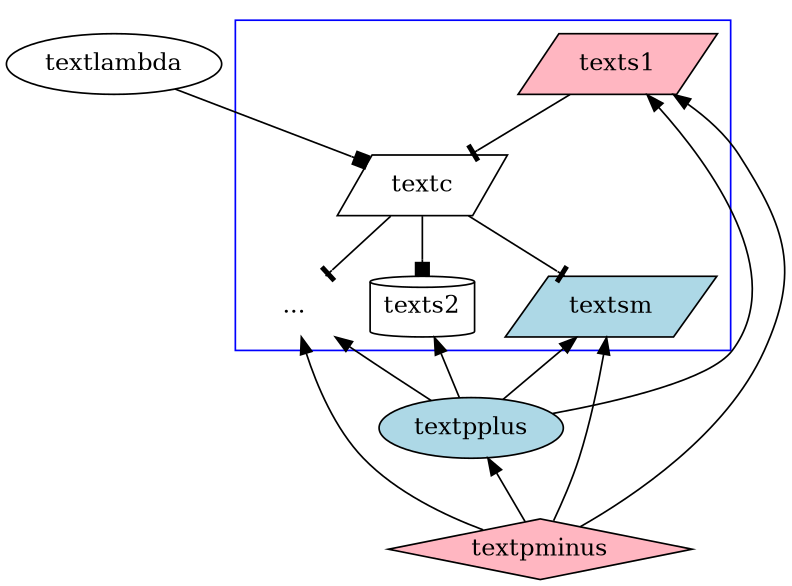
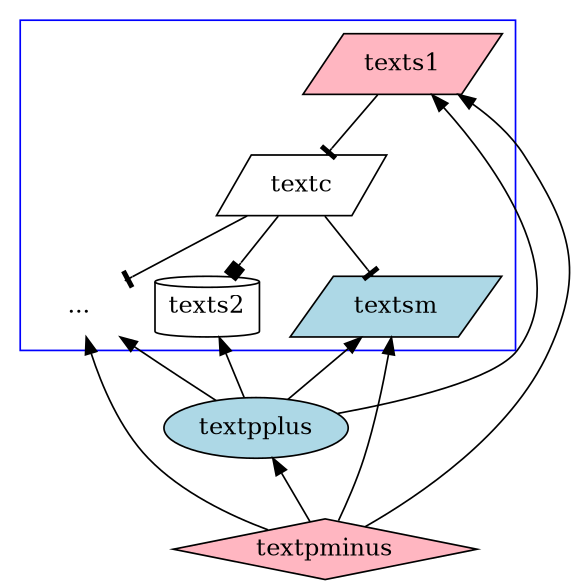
node "textlambda": removed
